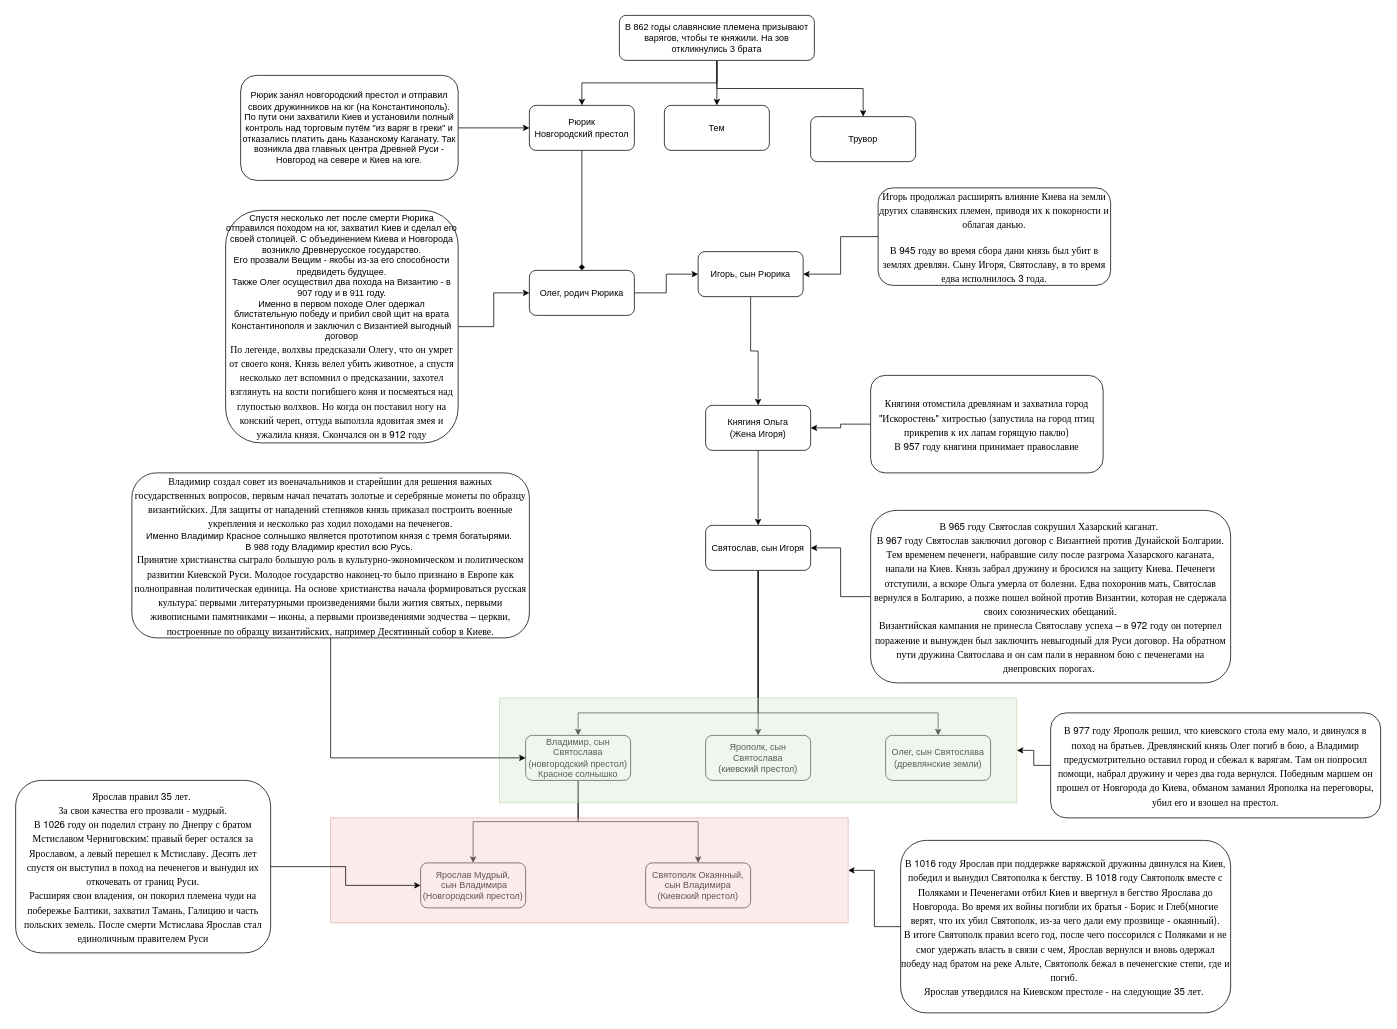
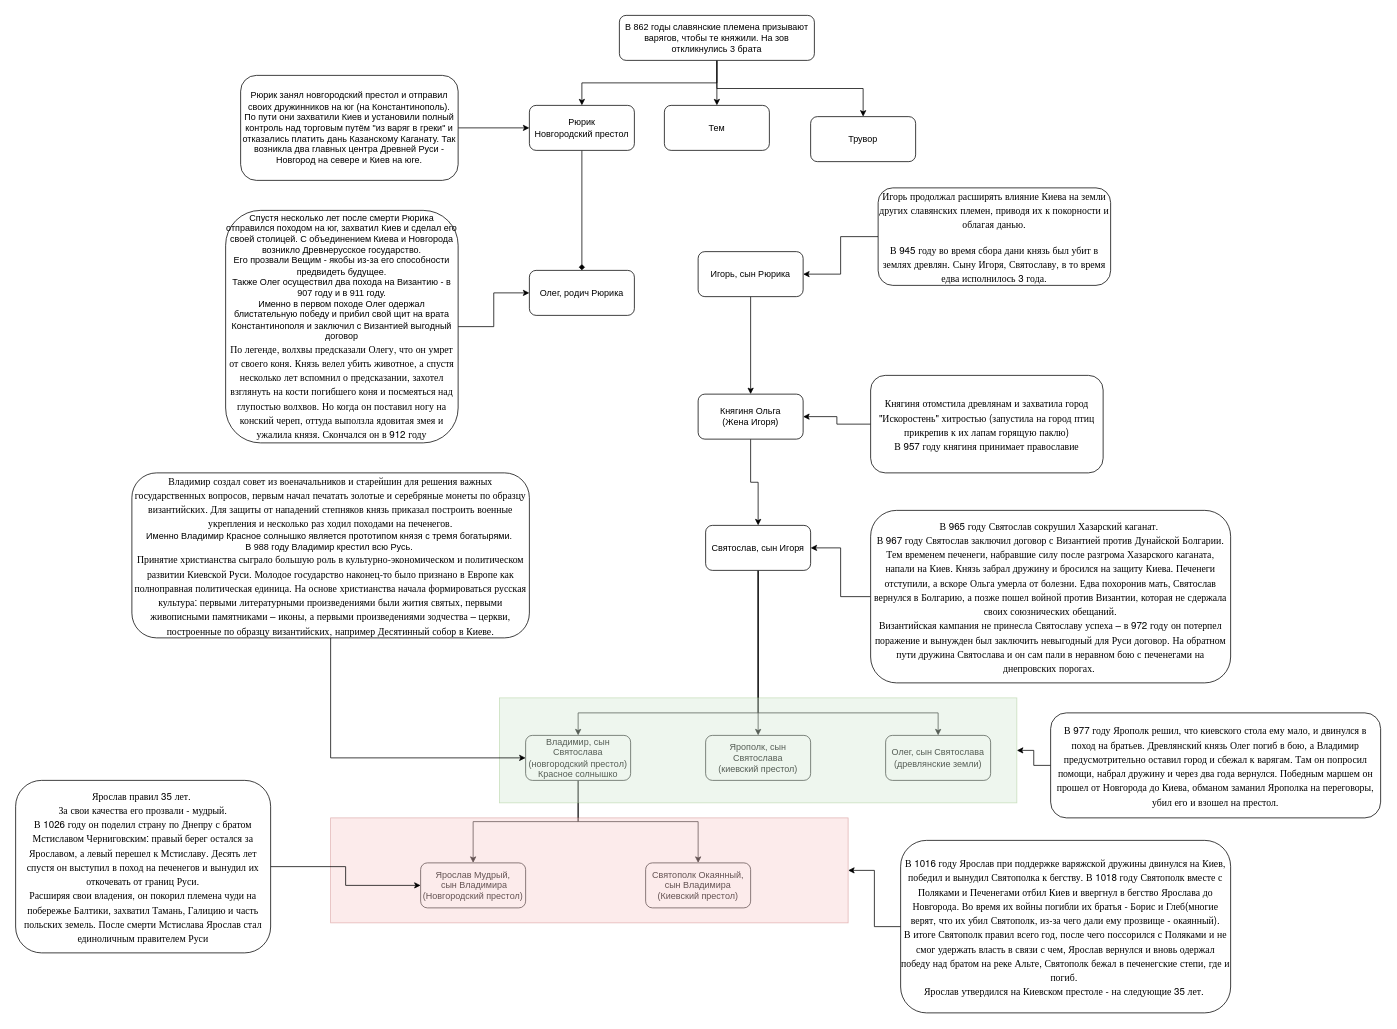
edge "Олег, родич Рюрика" -> "Игорь, сын Рюрика": removed
node "Княгиня Ольга (Жена Игоря)": moved (758, 428) -> (750, 417)
